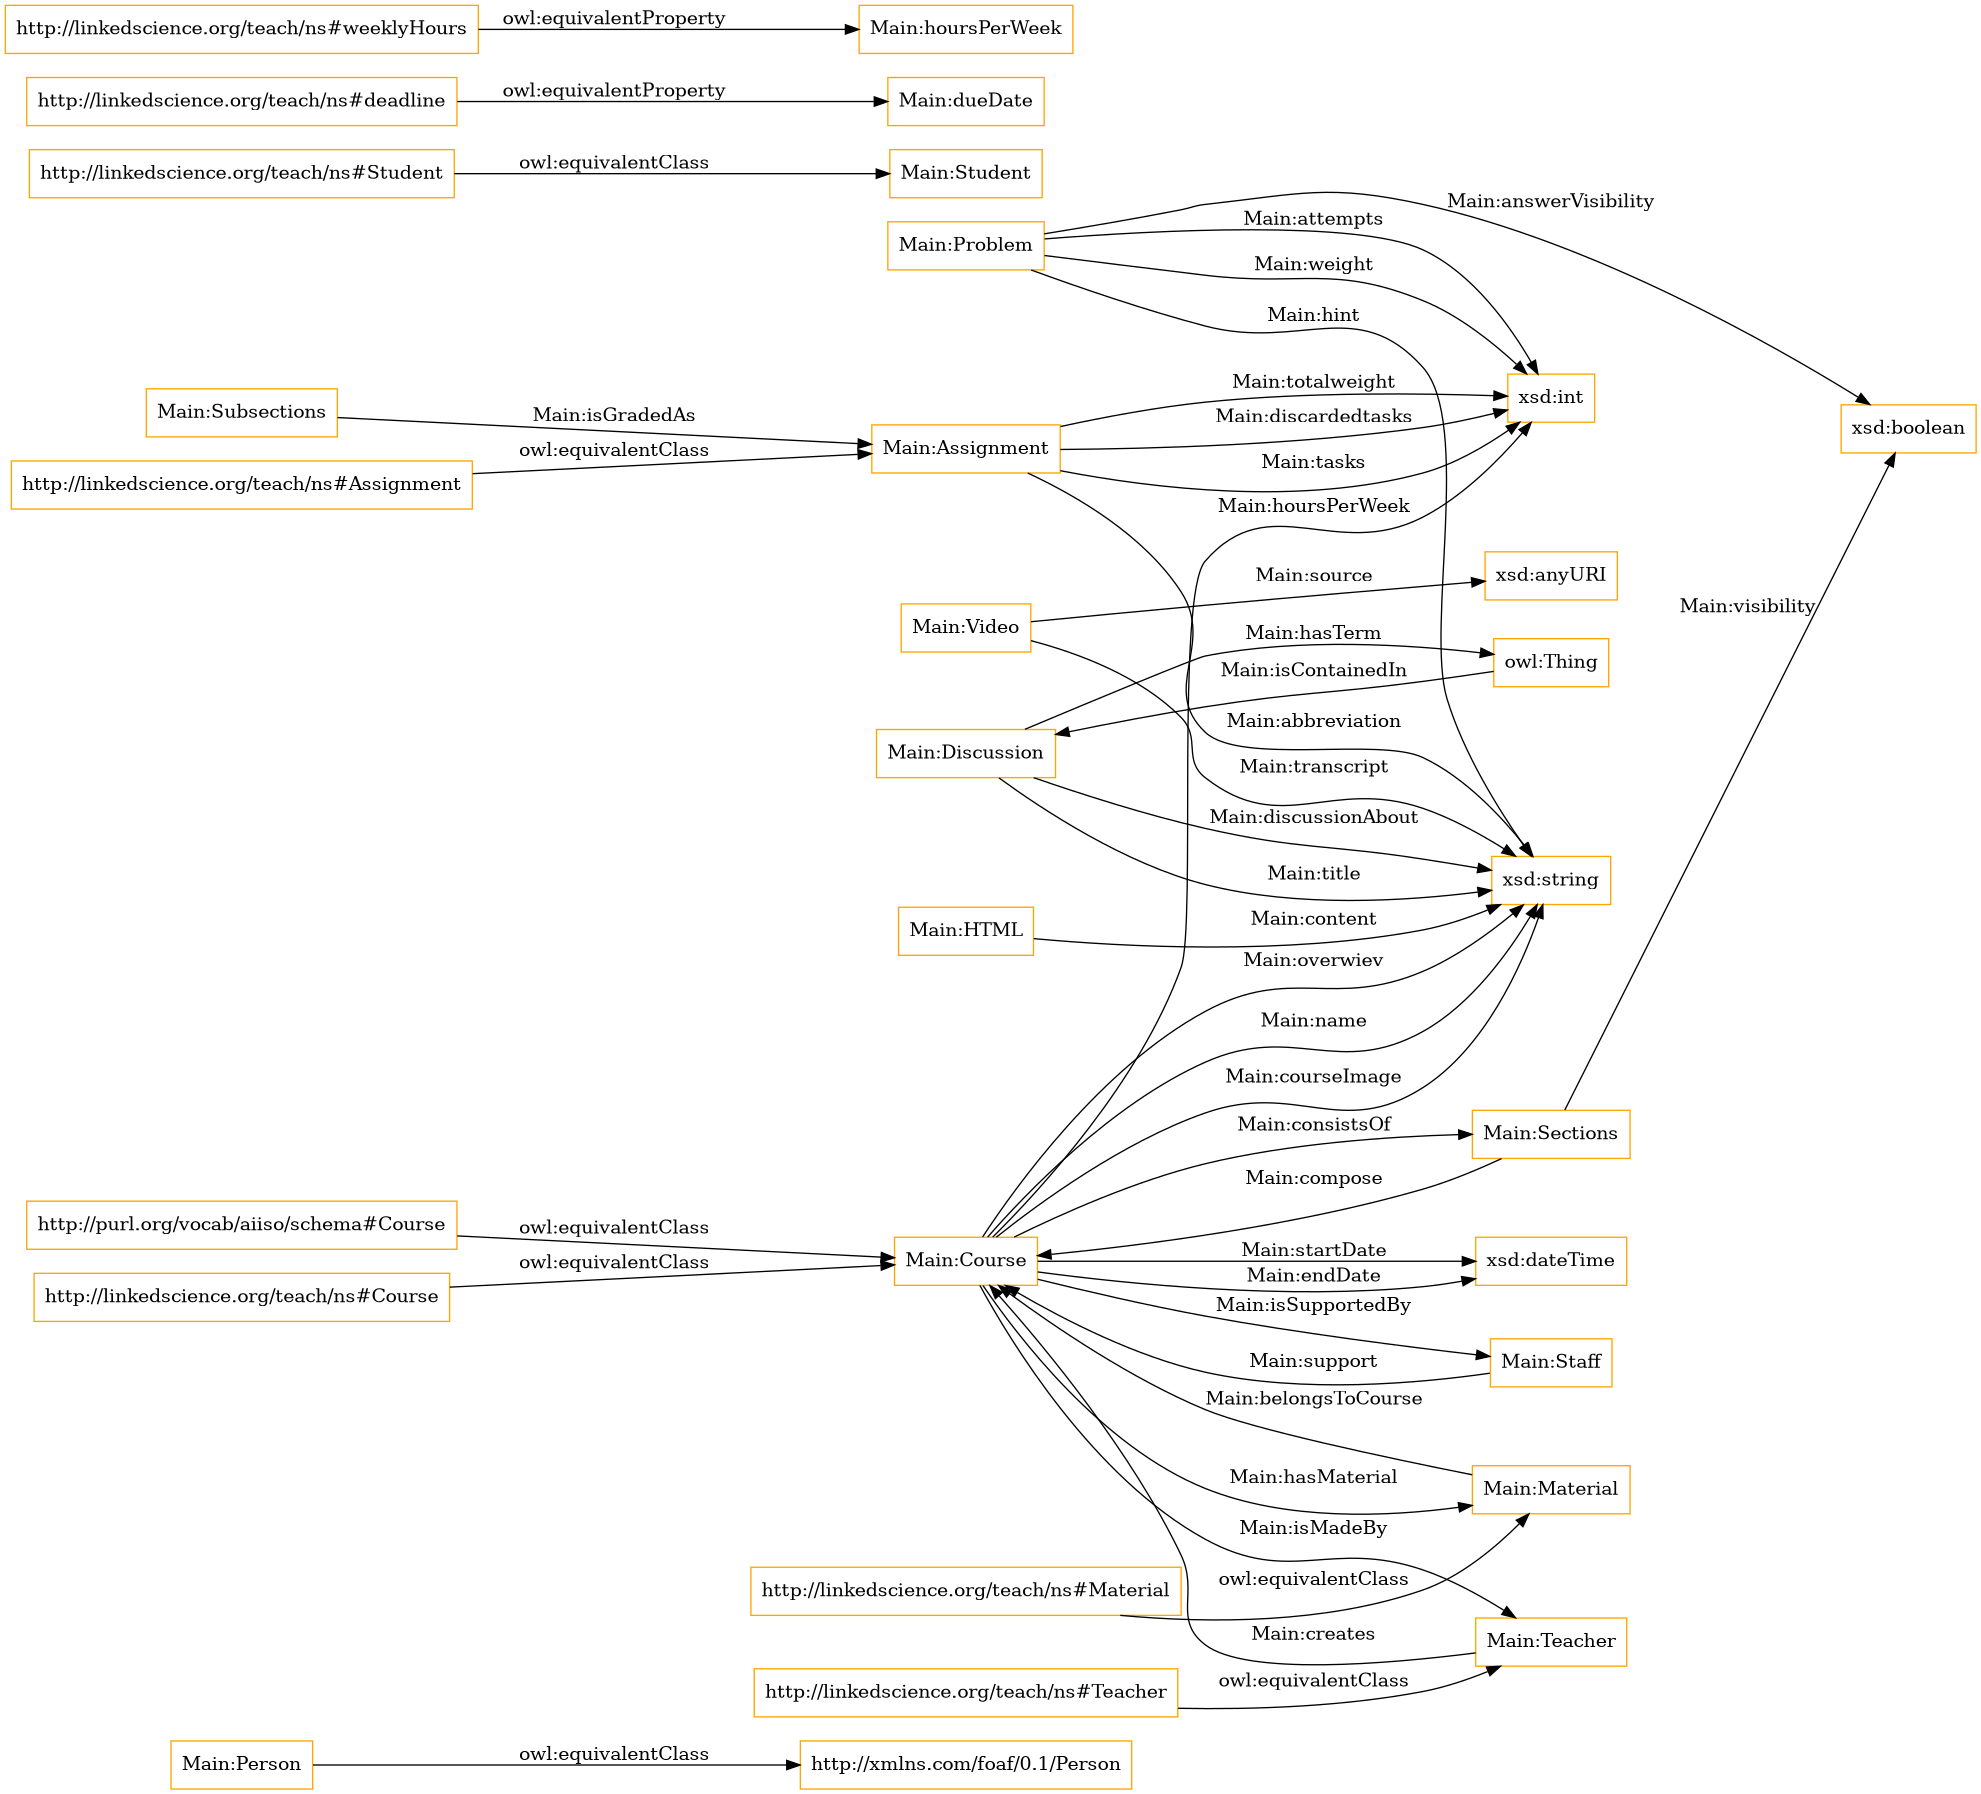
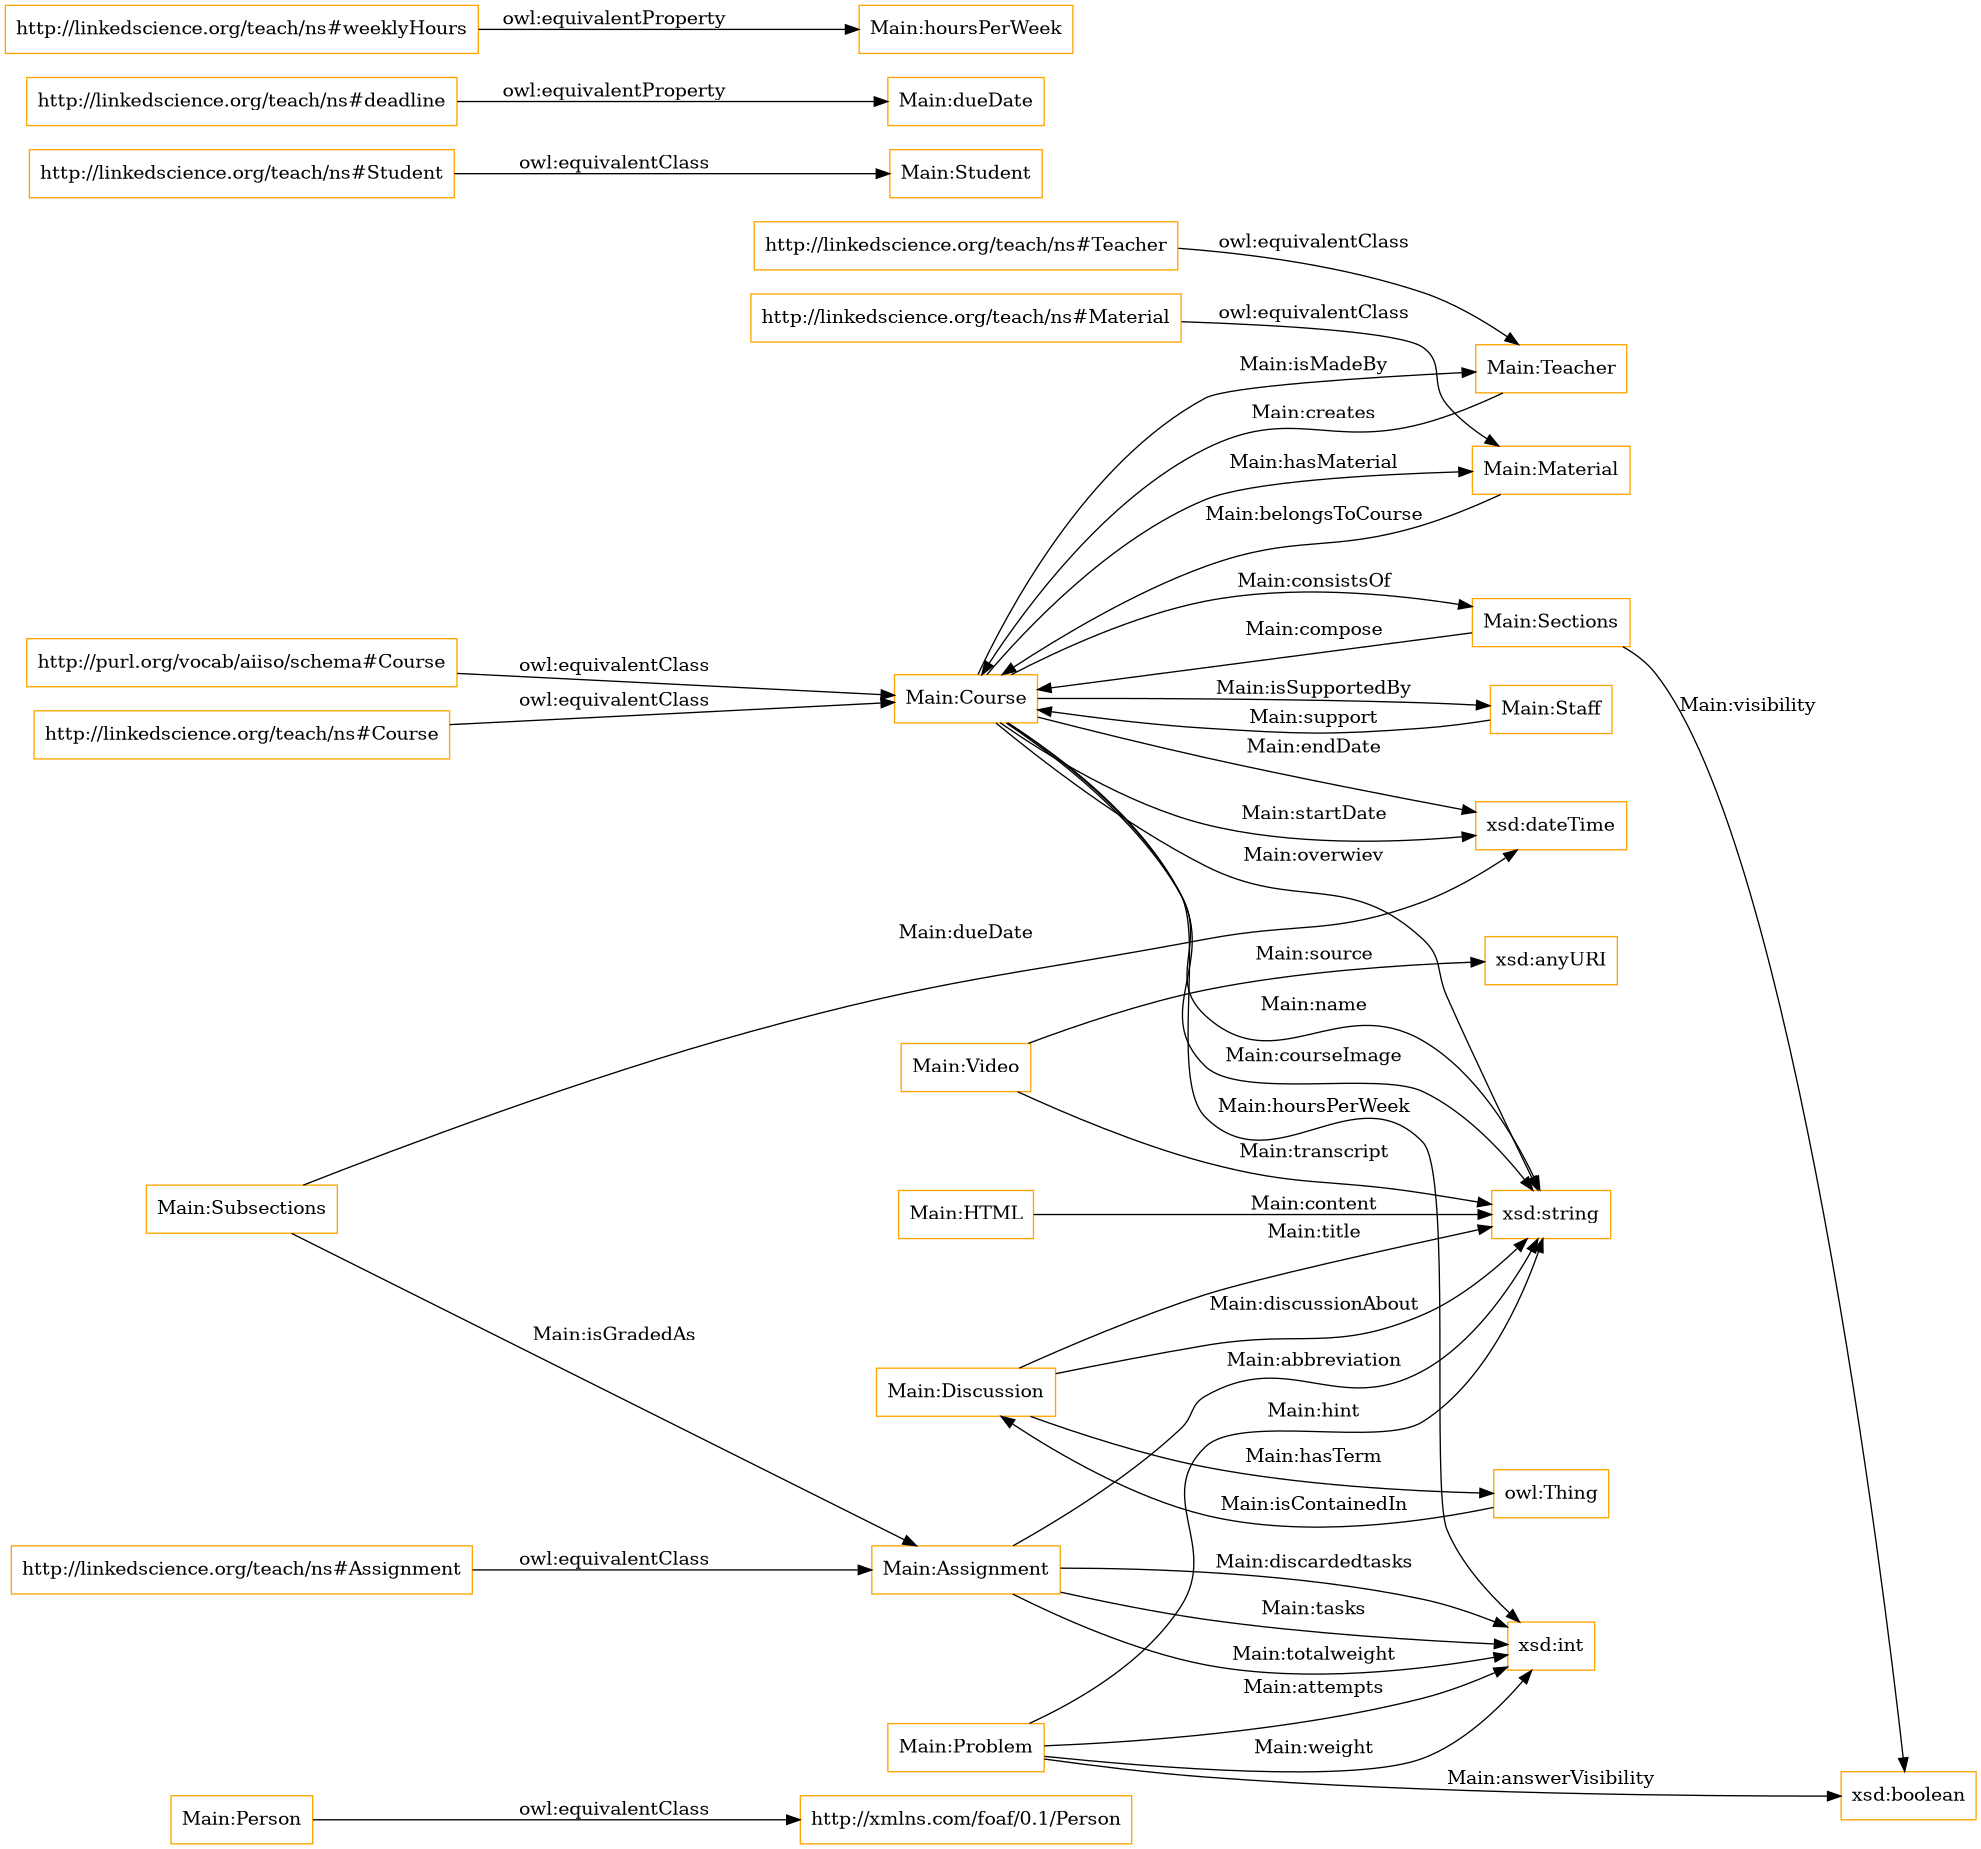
edge "Main:Subsections" -> "xsd:dateTime": added, label "Main:dueDate"
